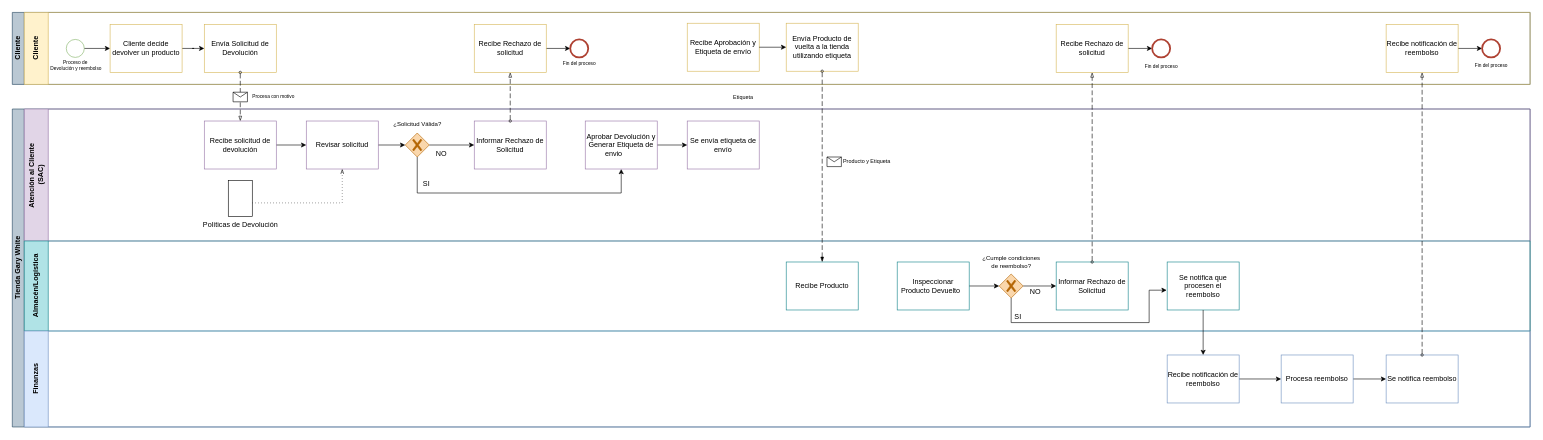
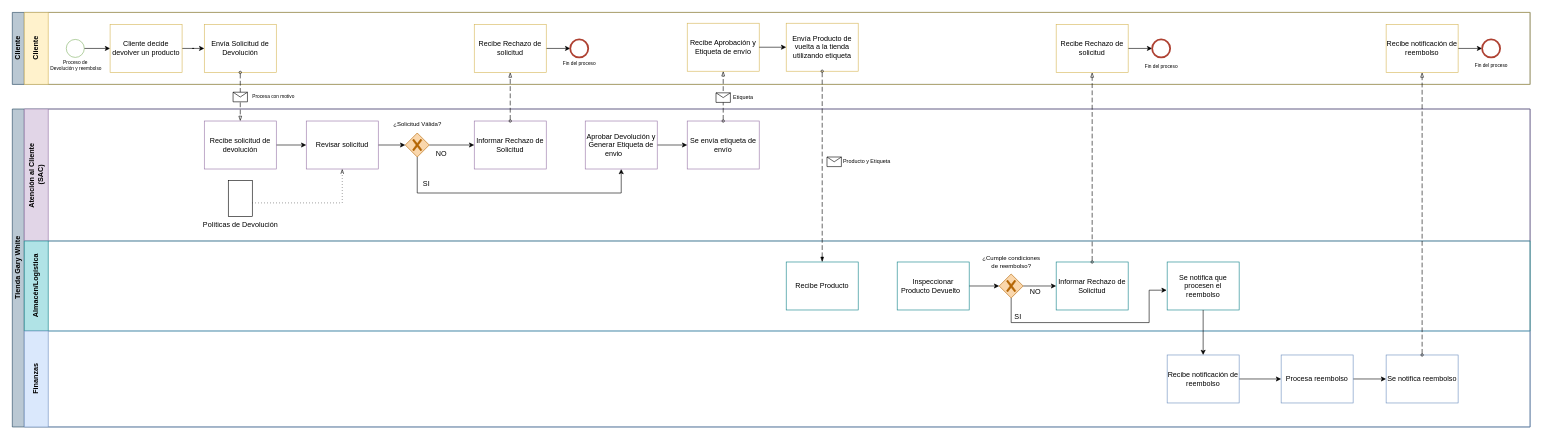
edge "Recibe Aprobación y Etiqueta de envío" -- "Se envía etiqueta de envío": added
